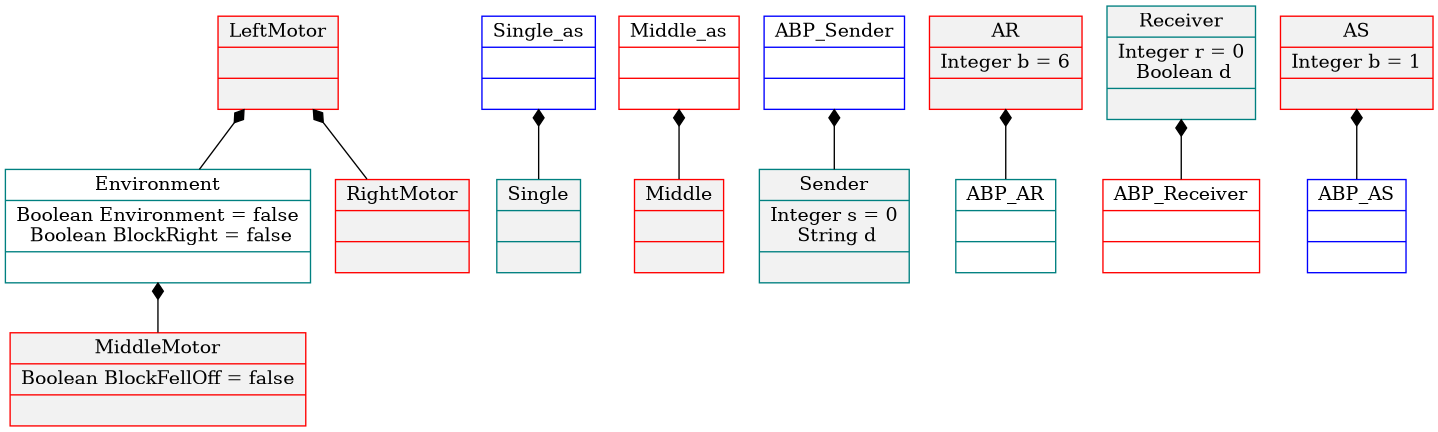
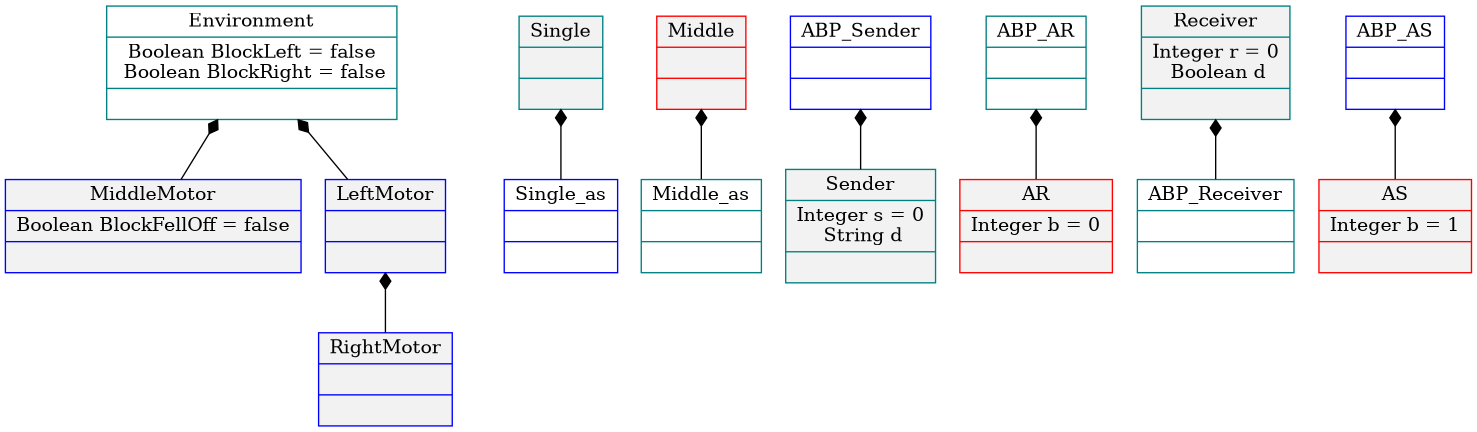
node "AR": text "Integer b = 6" -> "Integer b = 0"
node "LeftMotor": color red -> blue
node "Middle_as": color red -> teal
edge "Environment" -> "LeftMotor": reversed
edge "Single" -> "Single_as": reversed
edge "Middle" -> "Middle_as": reversed
edge "ABP_AR" -> "AR": reversed
edge "ABP_AS" -> "AS": reversed
node "Environment": text "Boolean Environment = false" -> "Boolean BlockLeft = false"
node "RightMotor": color red -> blue
node "ABP_Receiver": color red -> teal
node "MiddleMotor": color red -> blue
